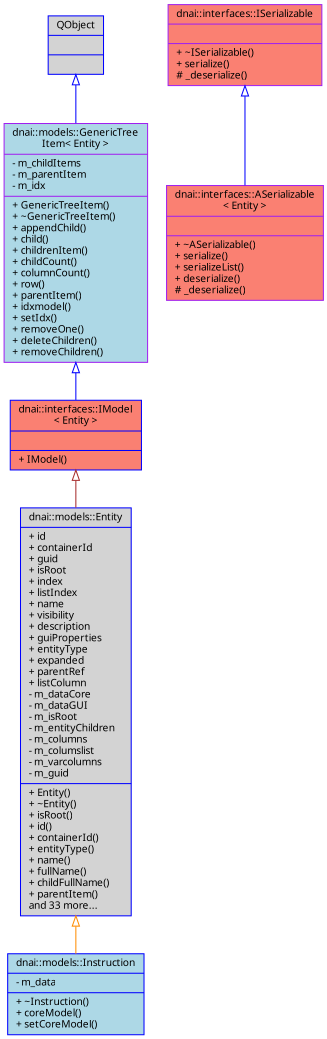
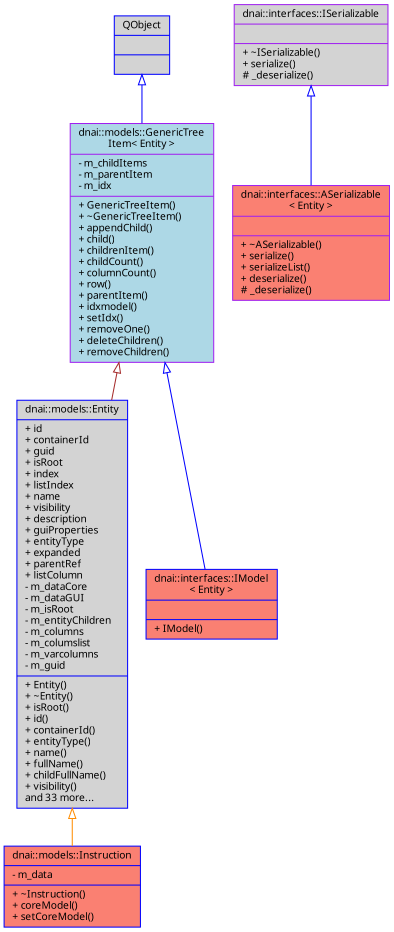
node "dnai::interfaces::ISerializable": fillcolor salmon -> lightgrey
edge "dnai::models::Entity" -> "dnai::interfaces::IModel": now "dnai::models::Entity" -> "dnai::models::GenericTree"
node "dnai::models::Entity": text "+ parentItem()" -> "+ visibility()"
node "dnai::models::Instruction": fillcolor lightblue -> salmon
